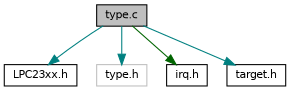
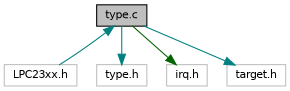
edge "type.c" -> "LPC23xx.h": reversed
node "LPC23xx.h": color black -> grey75
node "irq.h": color black -> grey75
node "target.h": color black -> grey75
